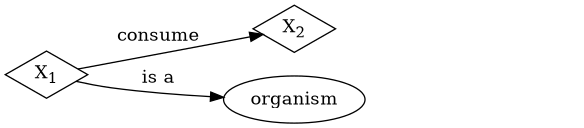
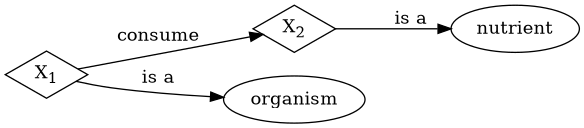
node "nutrient": added
